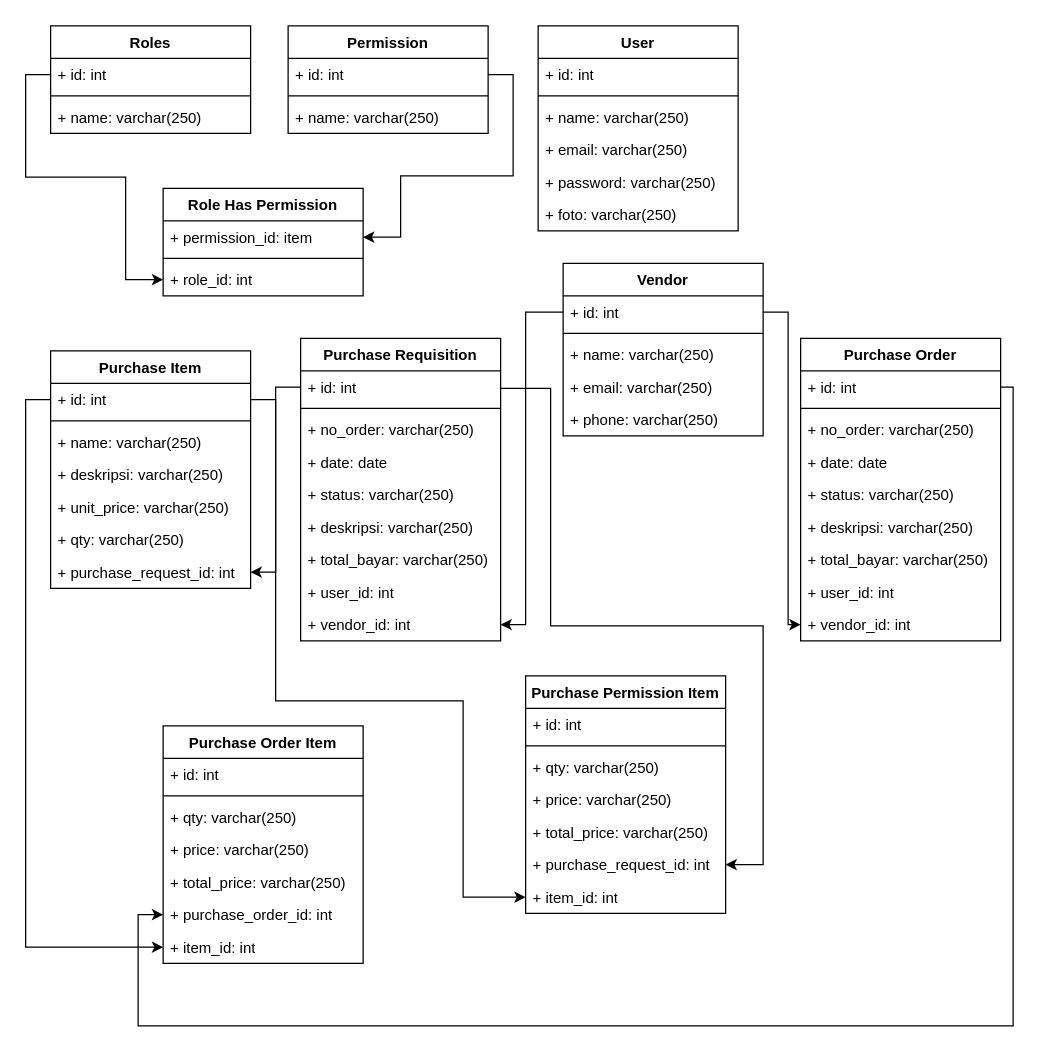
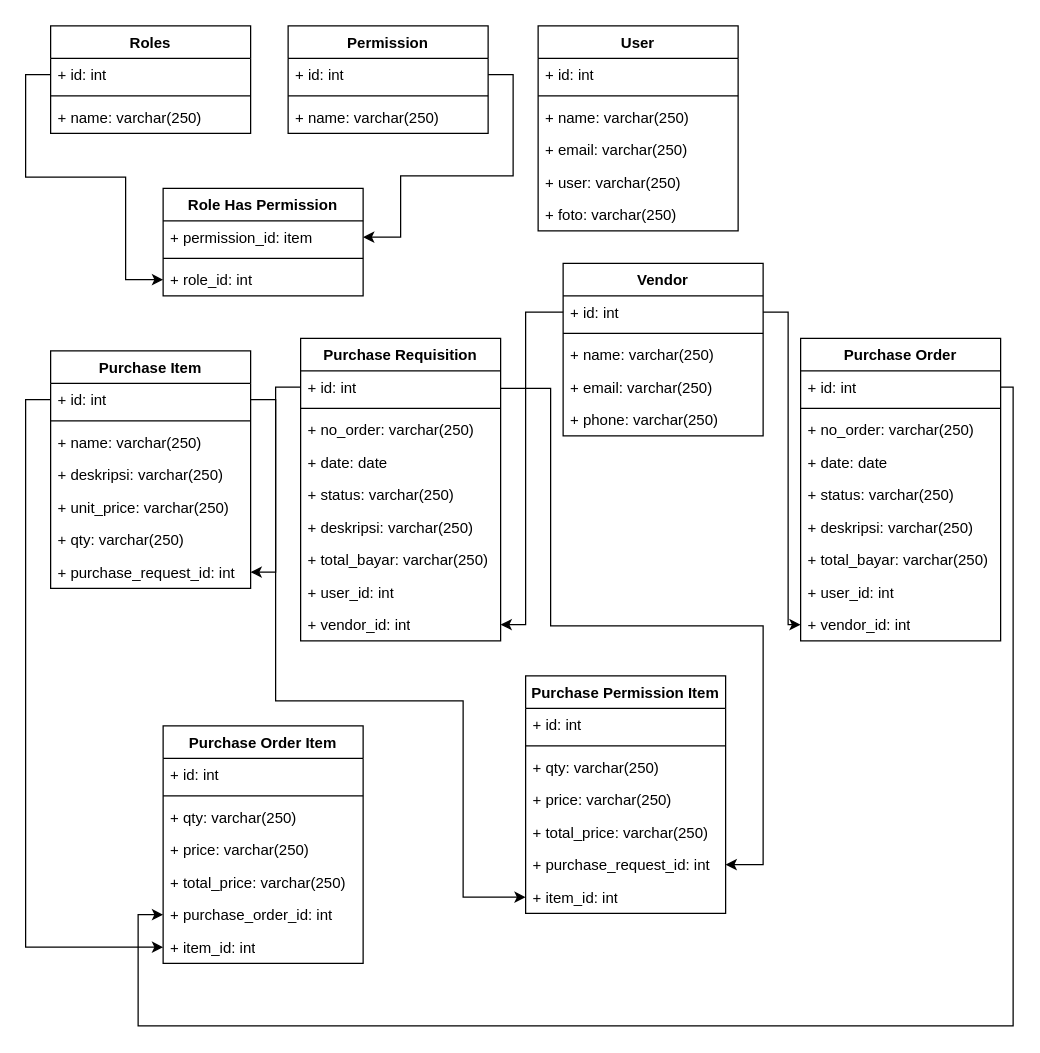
node "+ password: varchar(250)": label "+ password: varchar(250)" -> "+ user: varchar(250)"
